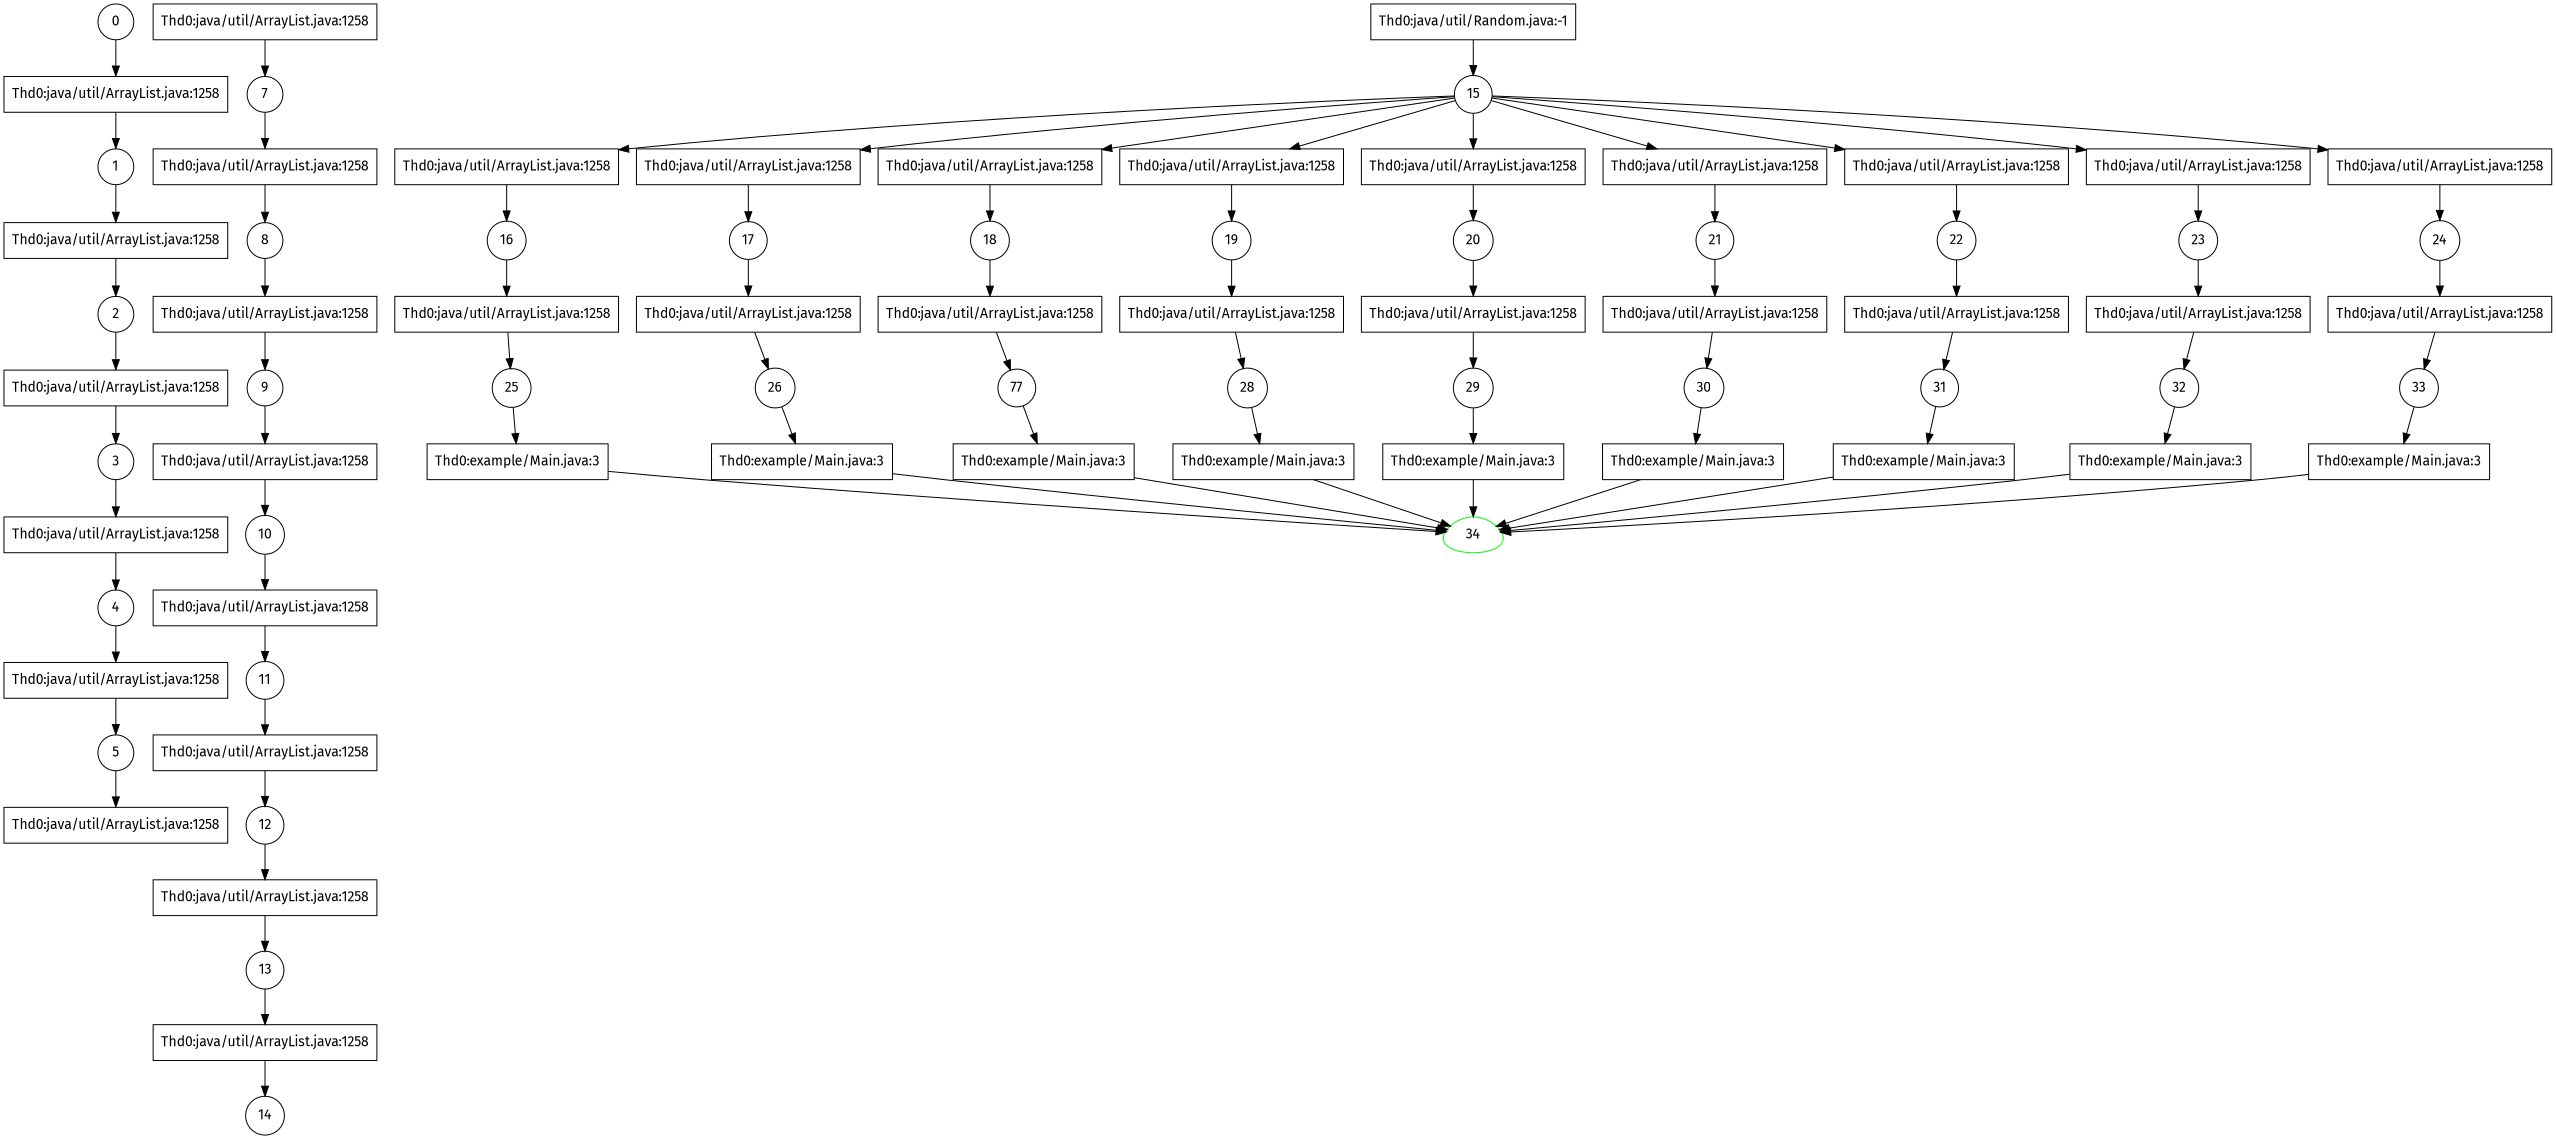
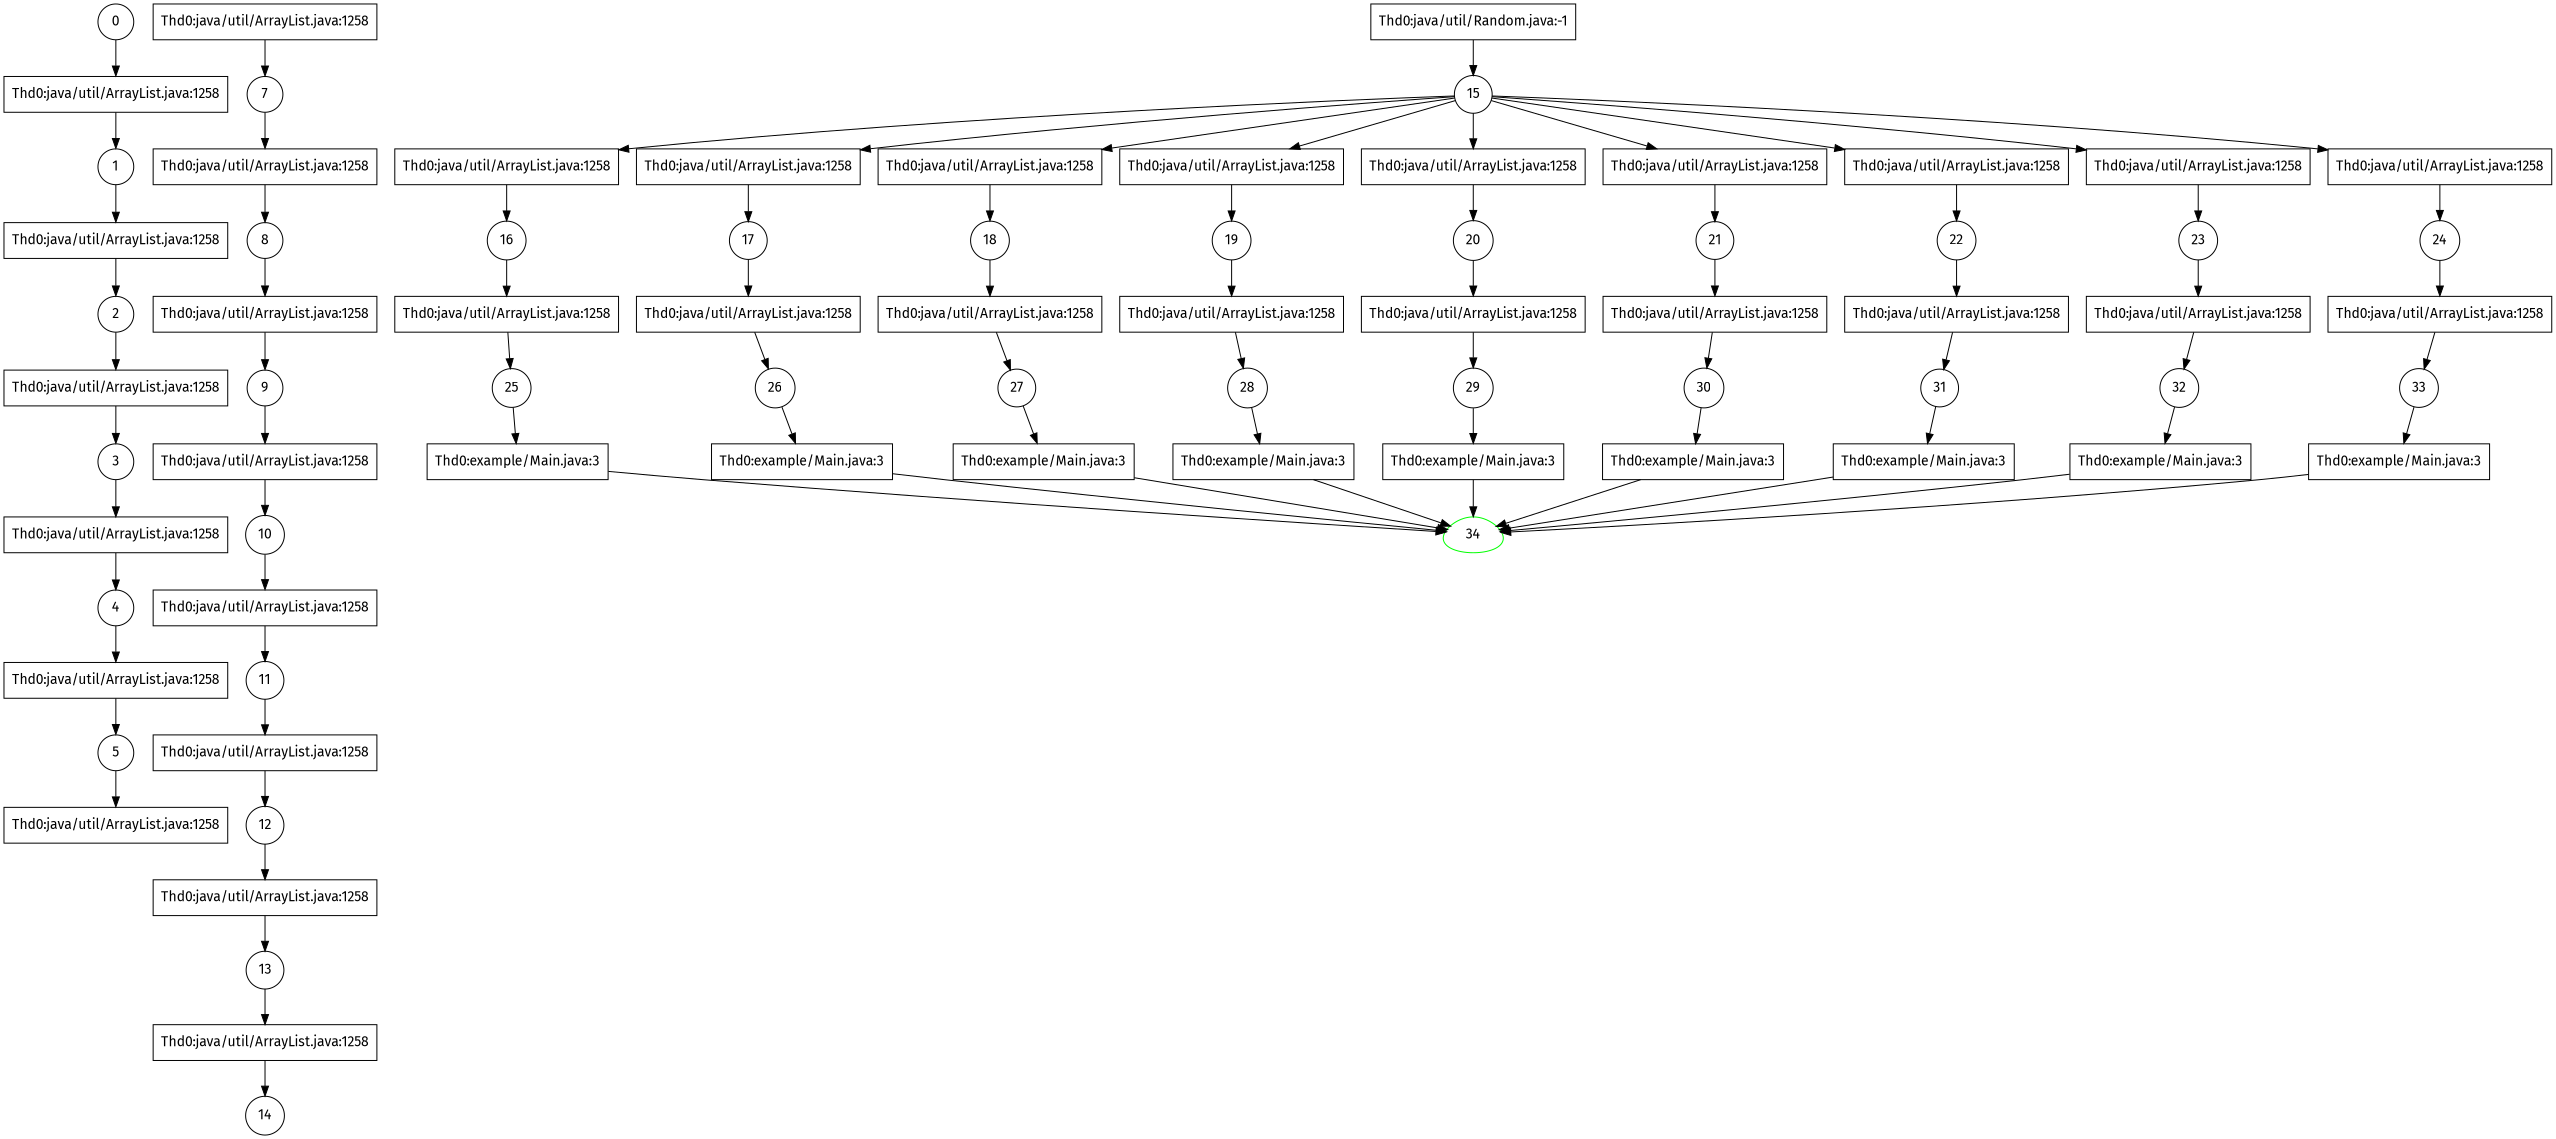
node "77": label "77" -> "27"
